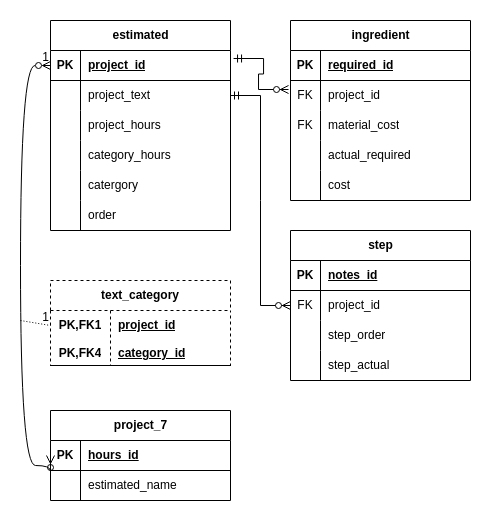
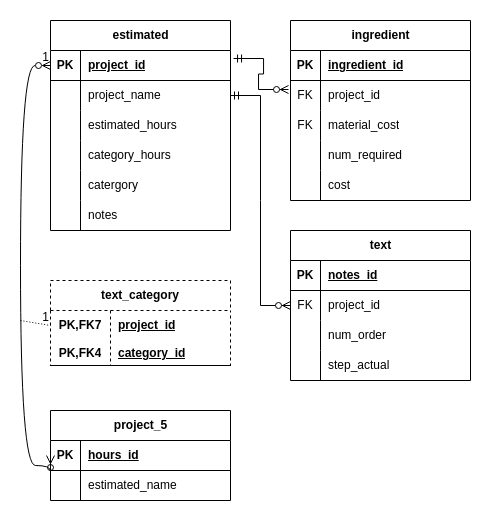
node "required_id": label "required_id" -> "ingredient_id"
node "project_text": label "project_text" -> "project_name"
node "project_hours": label "project_hours" -> "estimated_hours"
node "actual_required": label "actual_required" -> "num_required"
node "order": label "order" -> "notes"
node "step": label "step" -> "text"
node "PK,FK1": label "PK,FK1" -> "PK,FK7"
node "step_order": label "step_order" -> "num_order"
node "project_7": label "project_7" -> "project_5"
